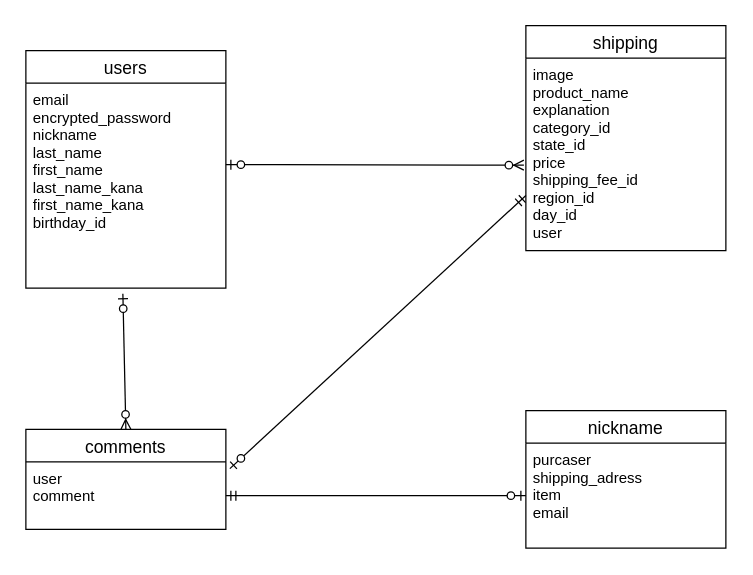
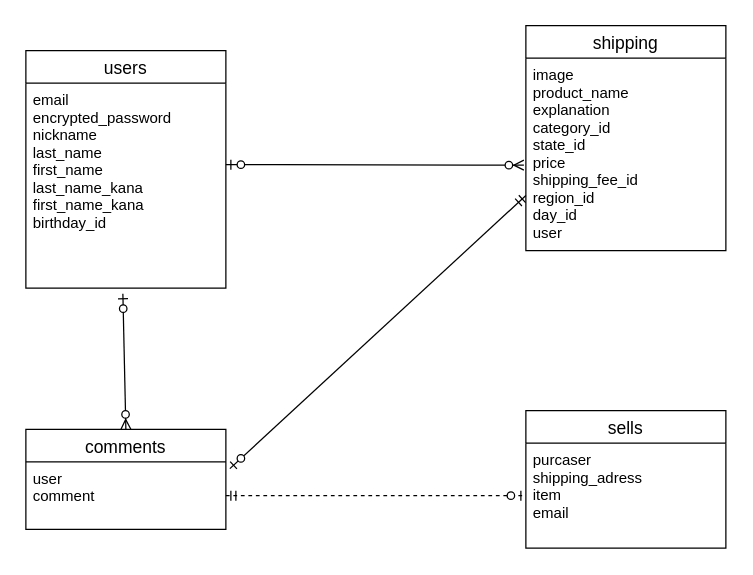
node "nickname": label "nickname" -> "sells"
edge "user comment" -- "purcaser shipping_adress item email": style solid -> dashed
